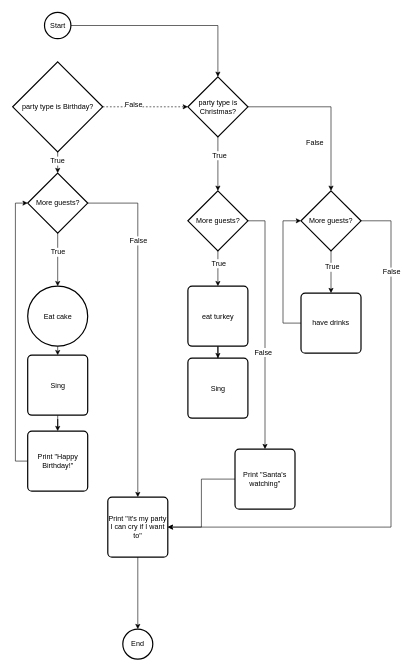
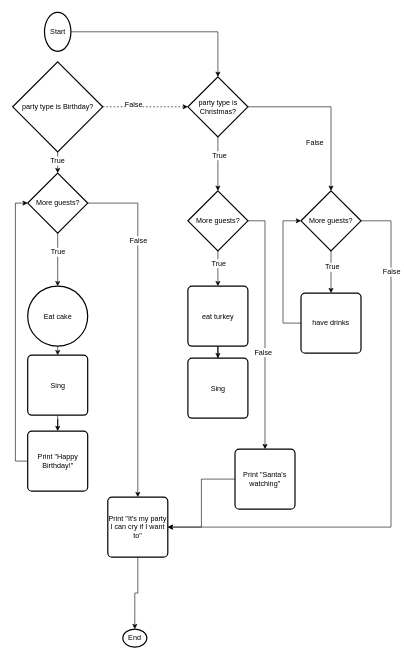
node "Start": size 26x26 -> 26x39
node "End": size 30x30 -> 24x18
